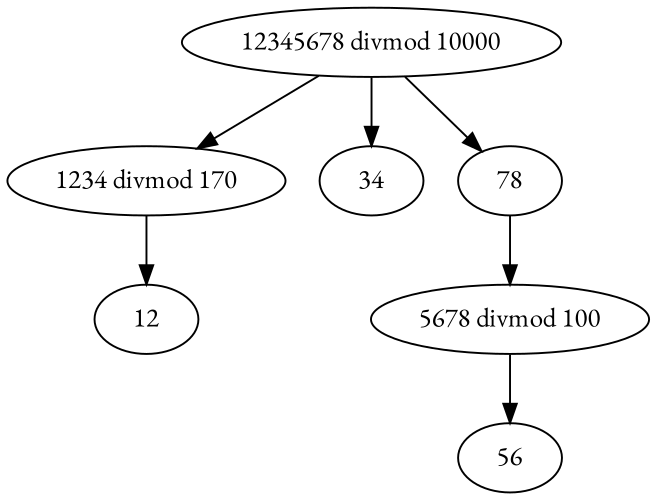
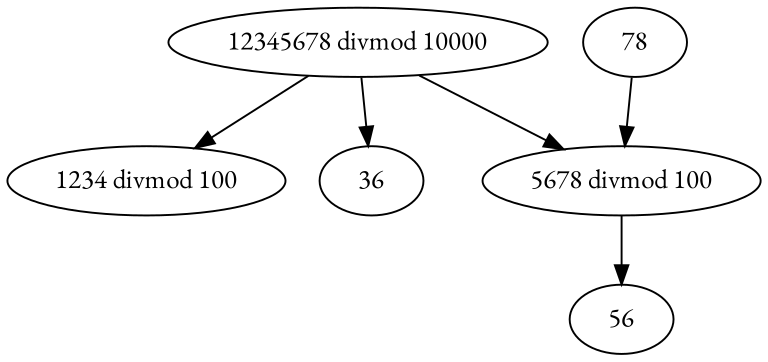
edge "12345678 divmod 10000" -> "78": now "12345678 divmod 10000" -> "5678 divmod 100"
node "1234 divmod 170": label "1234 divmod 170" -> "1234 divmod 100"
node "34": label "34" -> "36"
node "12": removed
